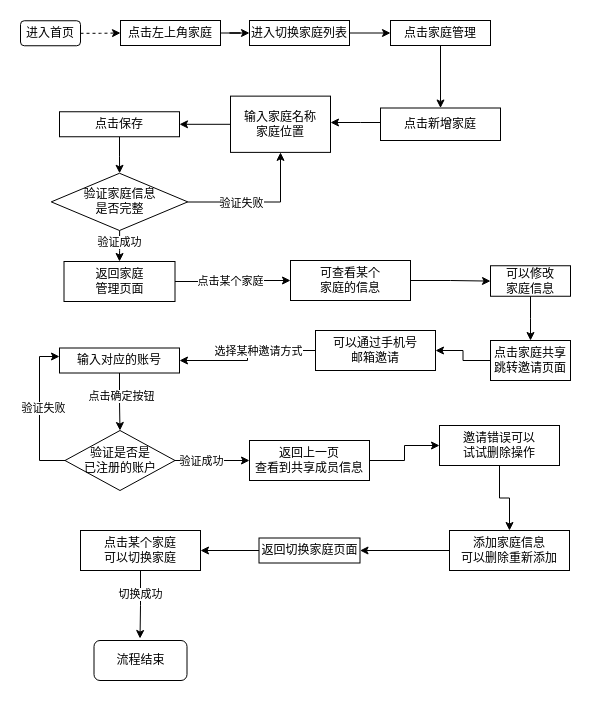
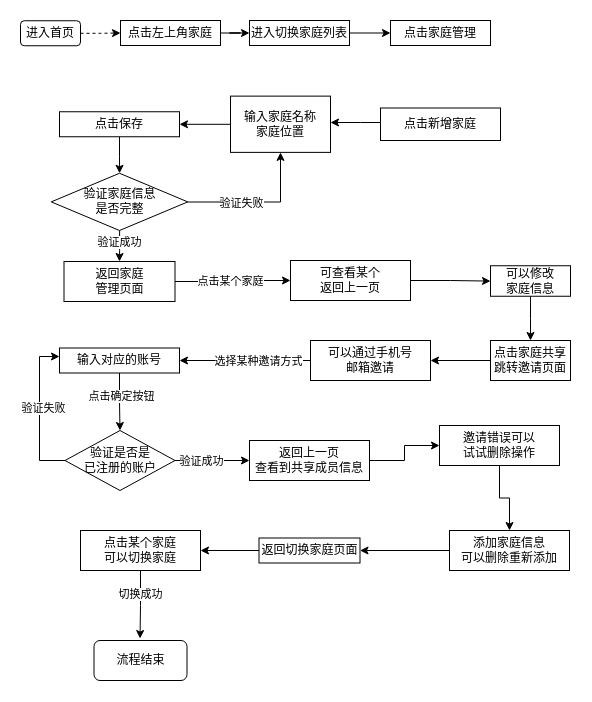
edge "点击家庭管理" -> "点击新增家庭": removed
node "可查看某个 家庭的信息": label "可查看某个 家庭的信息" -> "可查看某个 返回上一页"
node "可以通过手机号 邮箱邀请": moved (376, 351) -> (371, 361)
